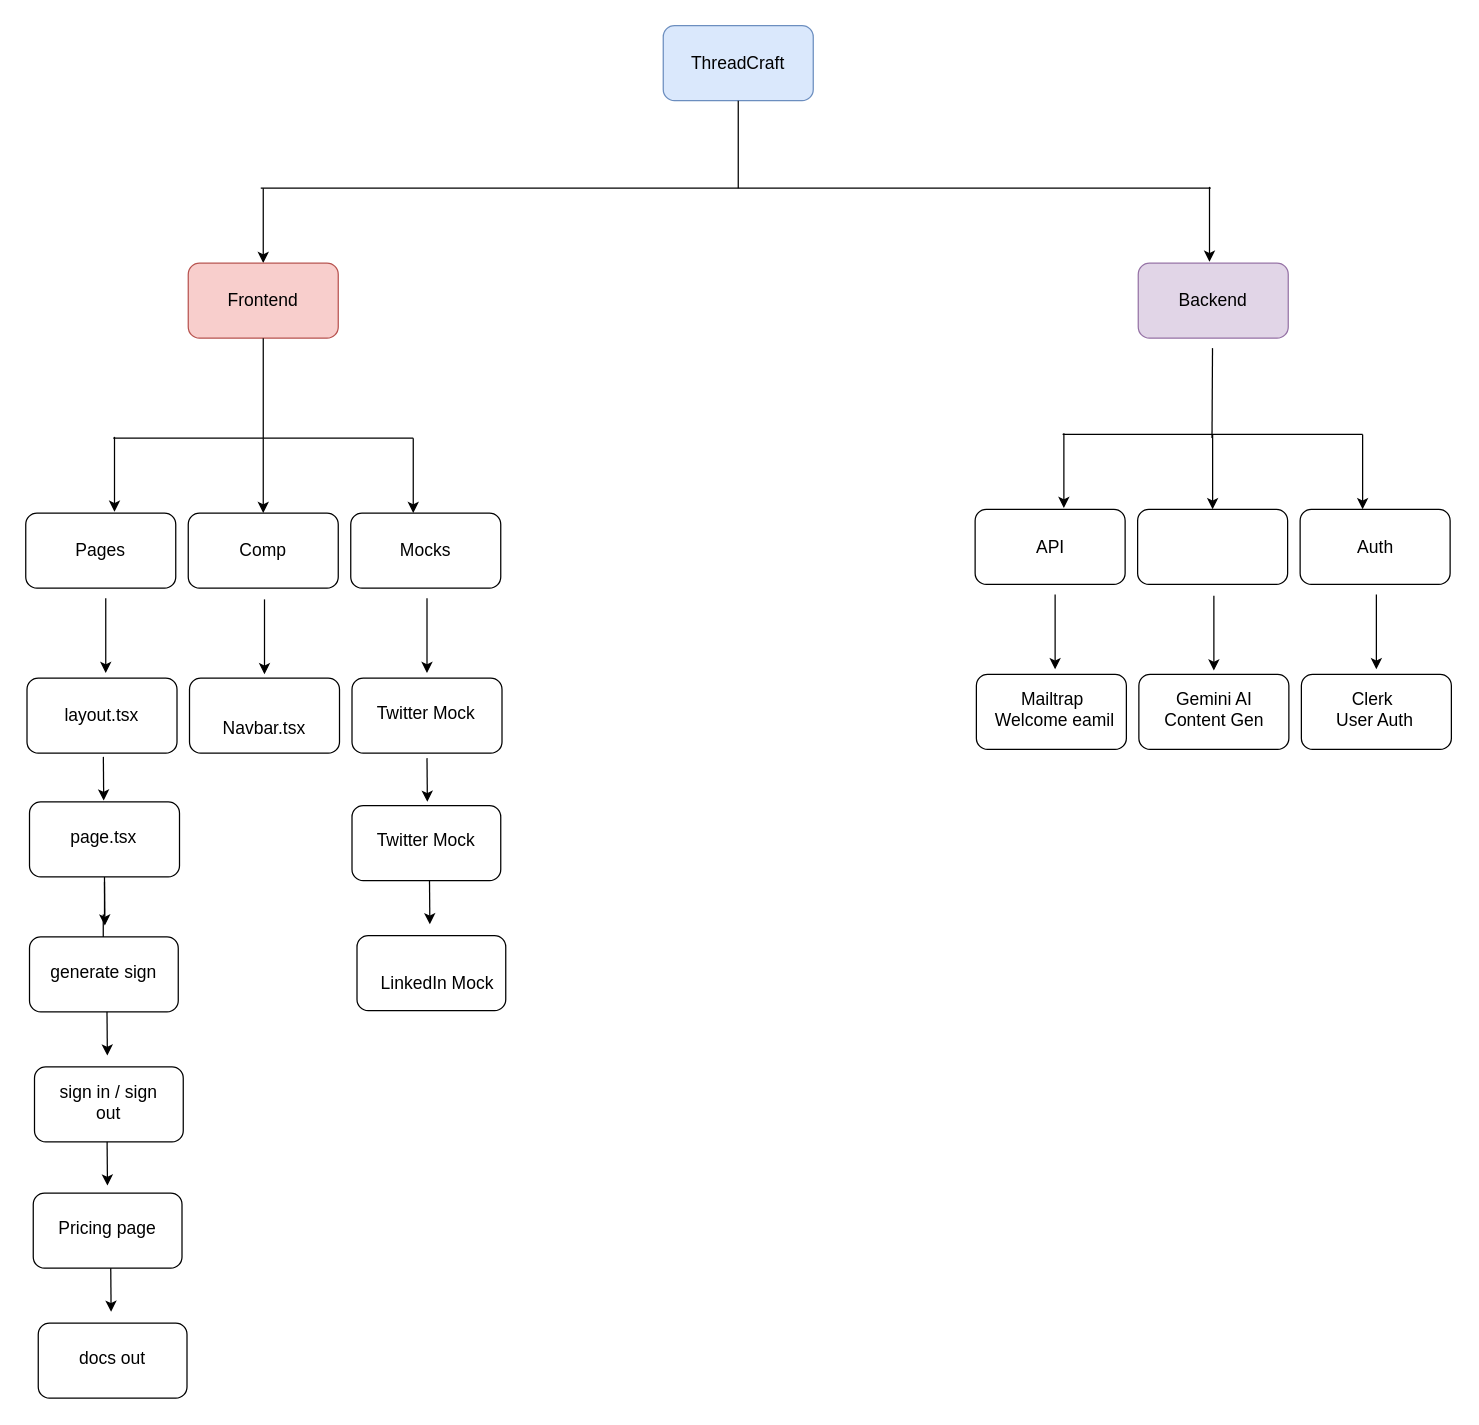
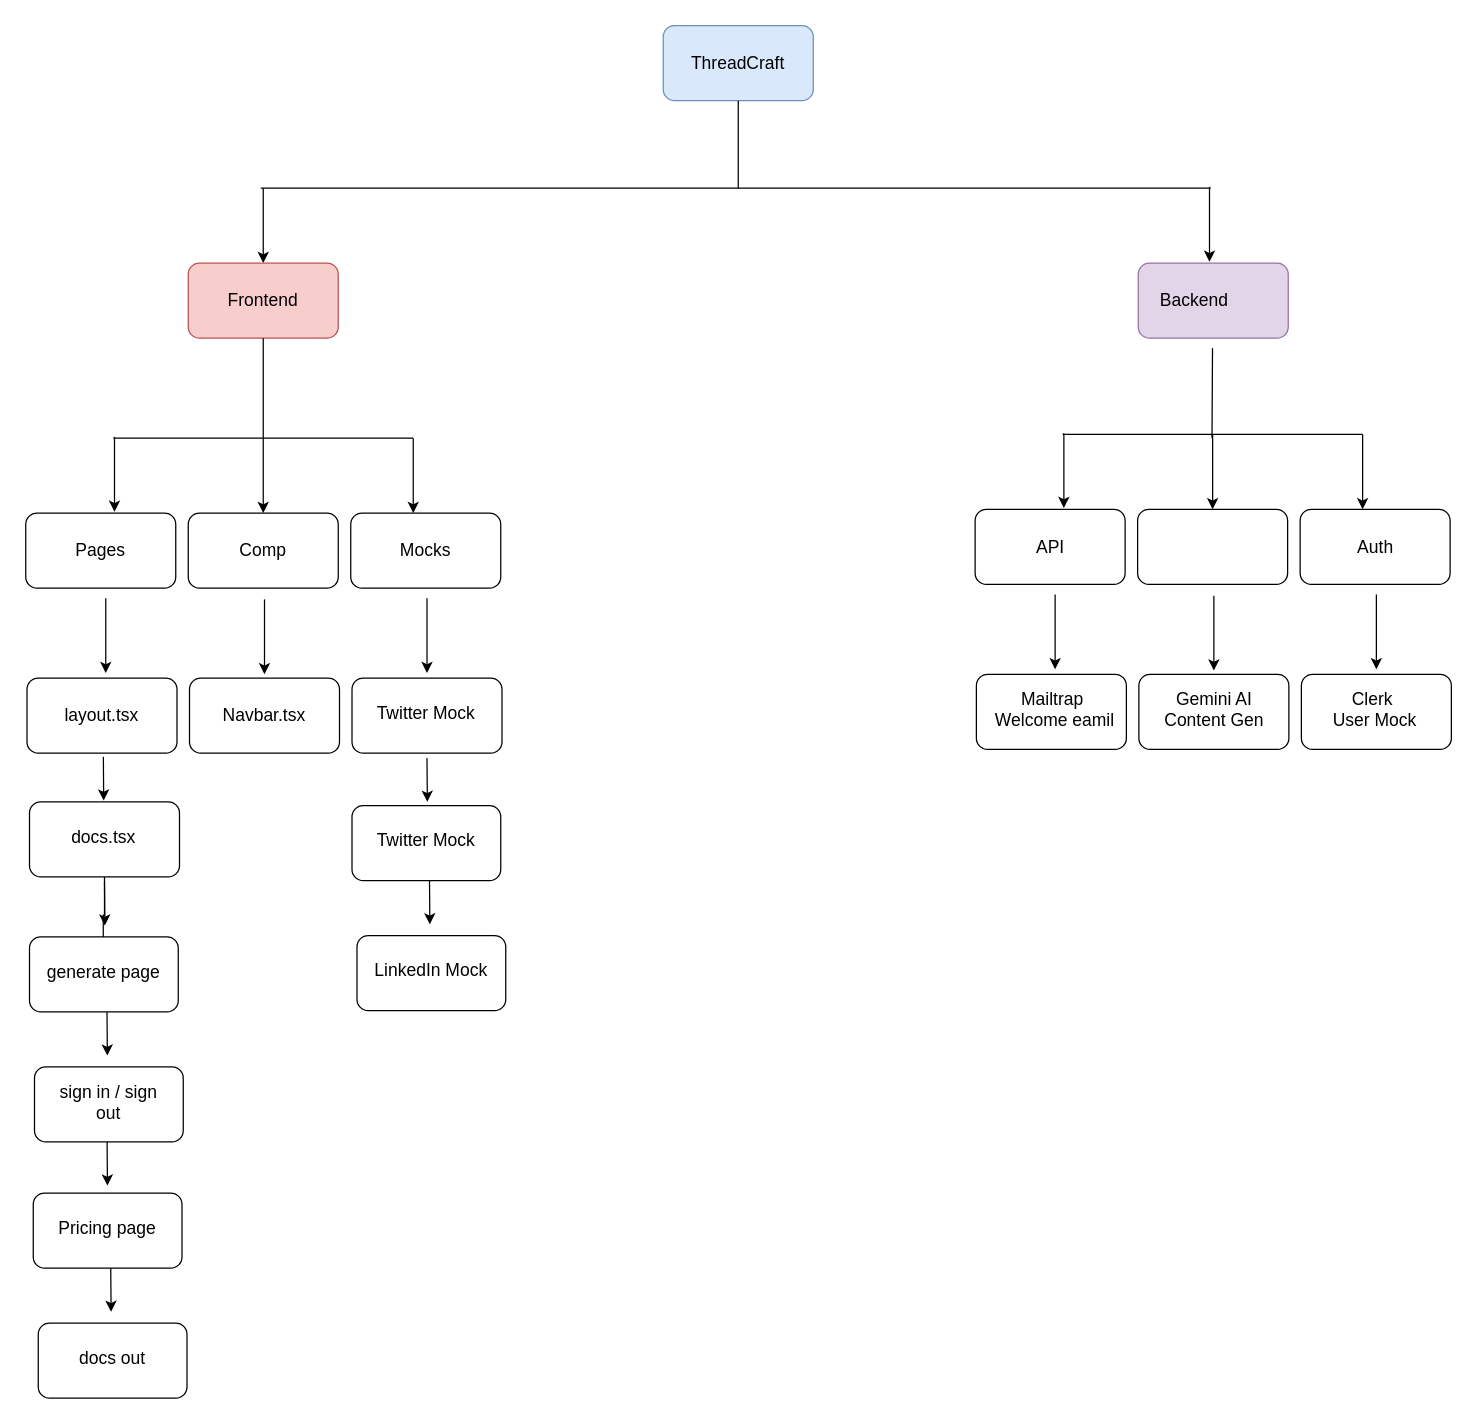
node "Backend": moved (1213, 301) -> (1194, 301)
node "Clerk User Auth": label "Clerk User Auth" -> "Clerk User Mock"
node "Navbar.tsx": moved (264, 728) -> (264, 716)
node "page.tsx": label "page.tsx" -> "docs.tsx"
node "generate sign": label "generate sign" -> "generate page"
node "LinkedIn Mock": moved (437, 983) -> (431, 971)
